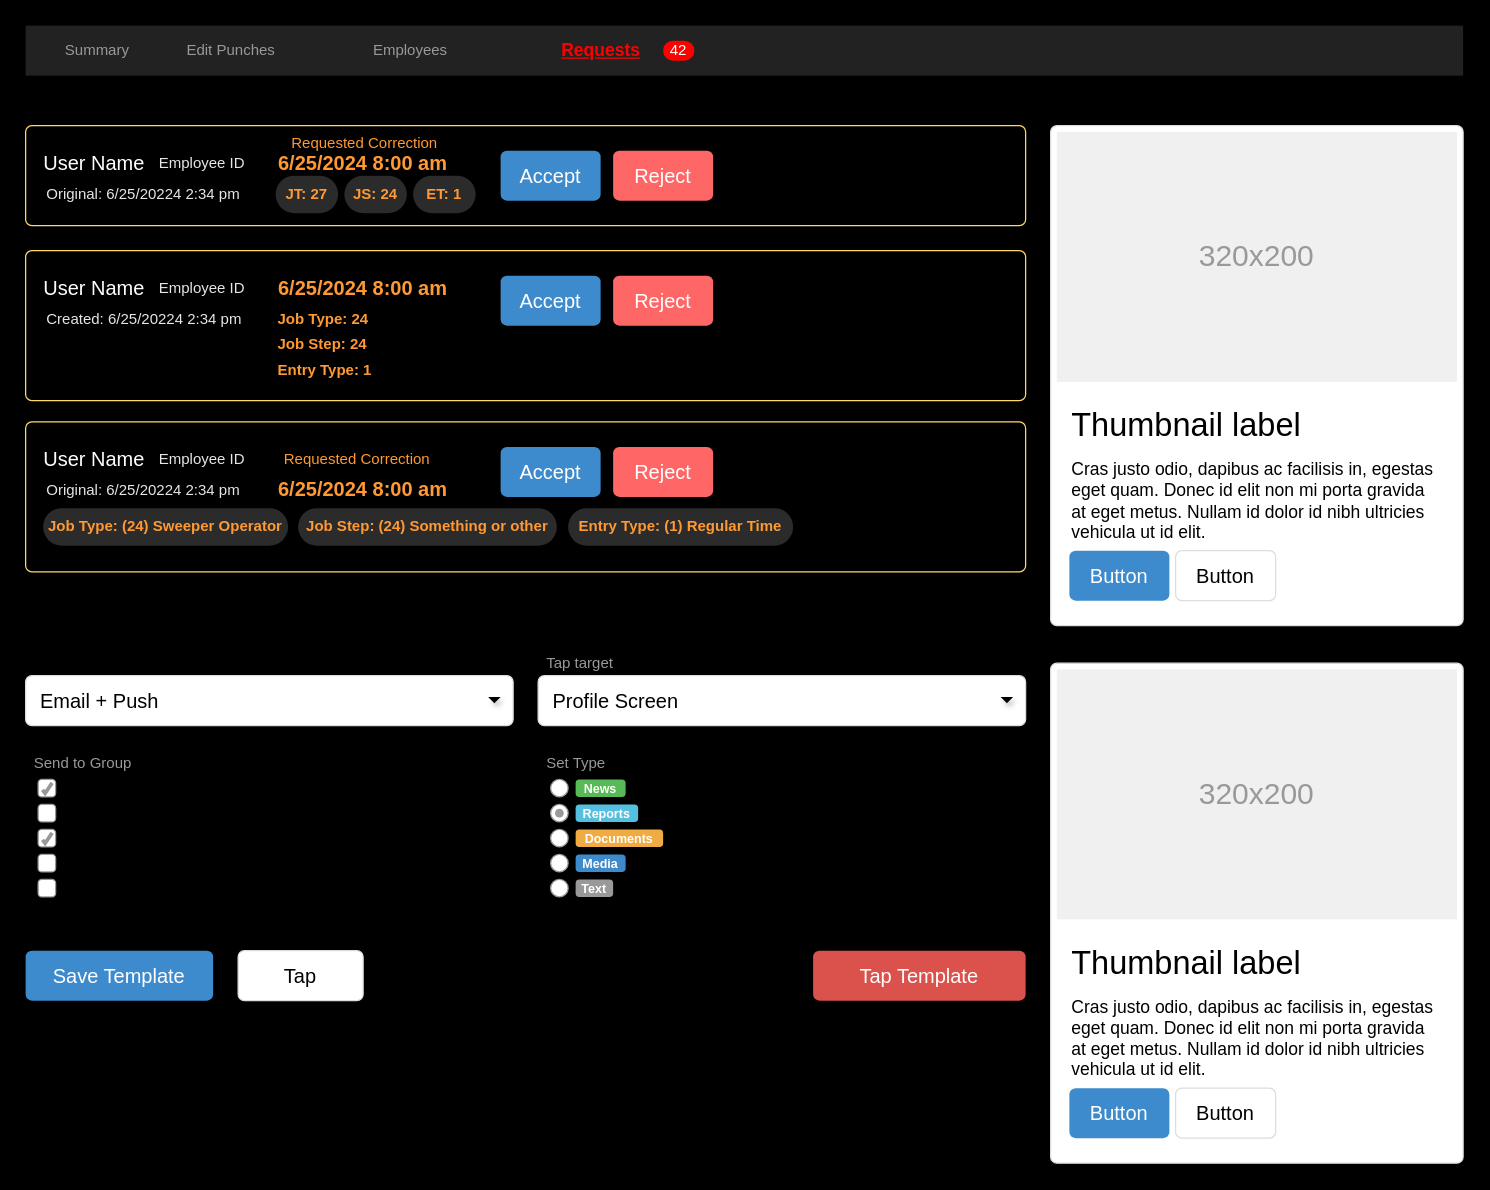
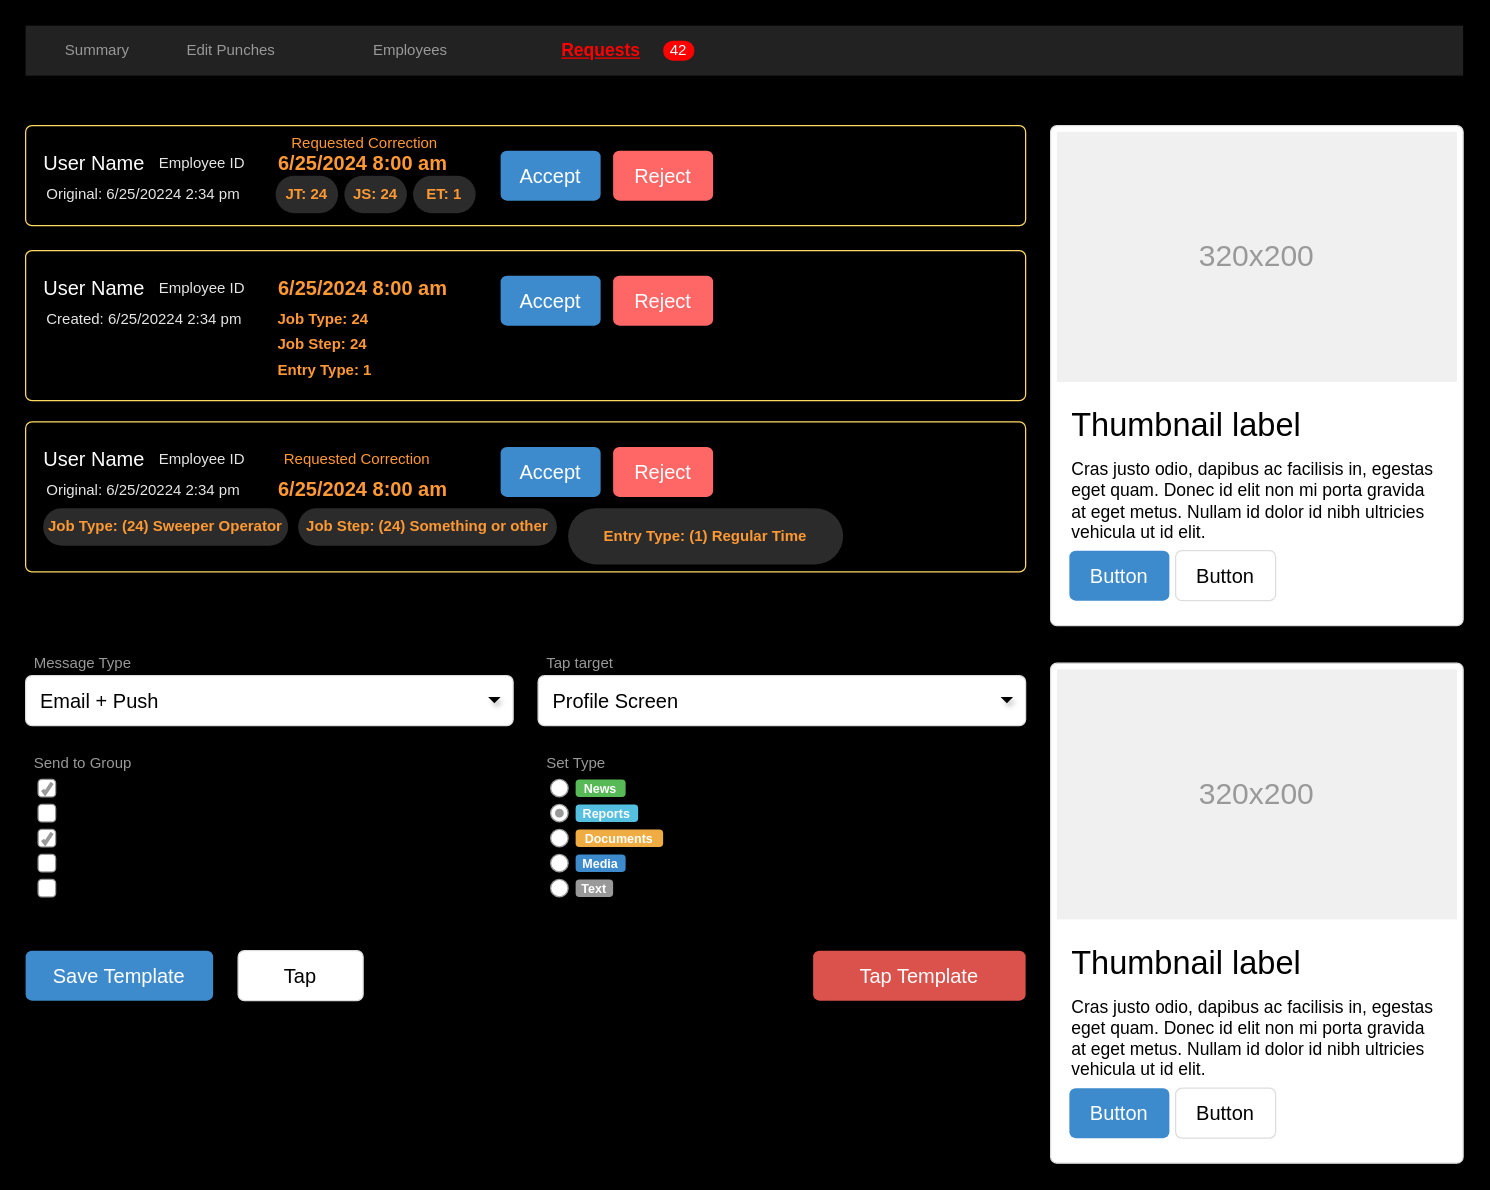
node "JT: 27": label "JT: 27" -> "JT: 24"
node "Entry Type: (1) Regular Time": size 225x38 -> 275x56
node "Message Type": added
